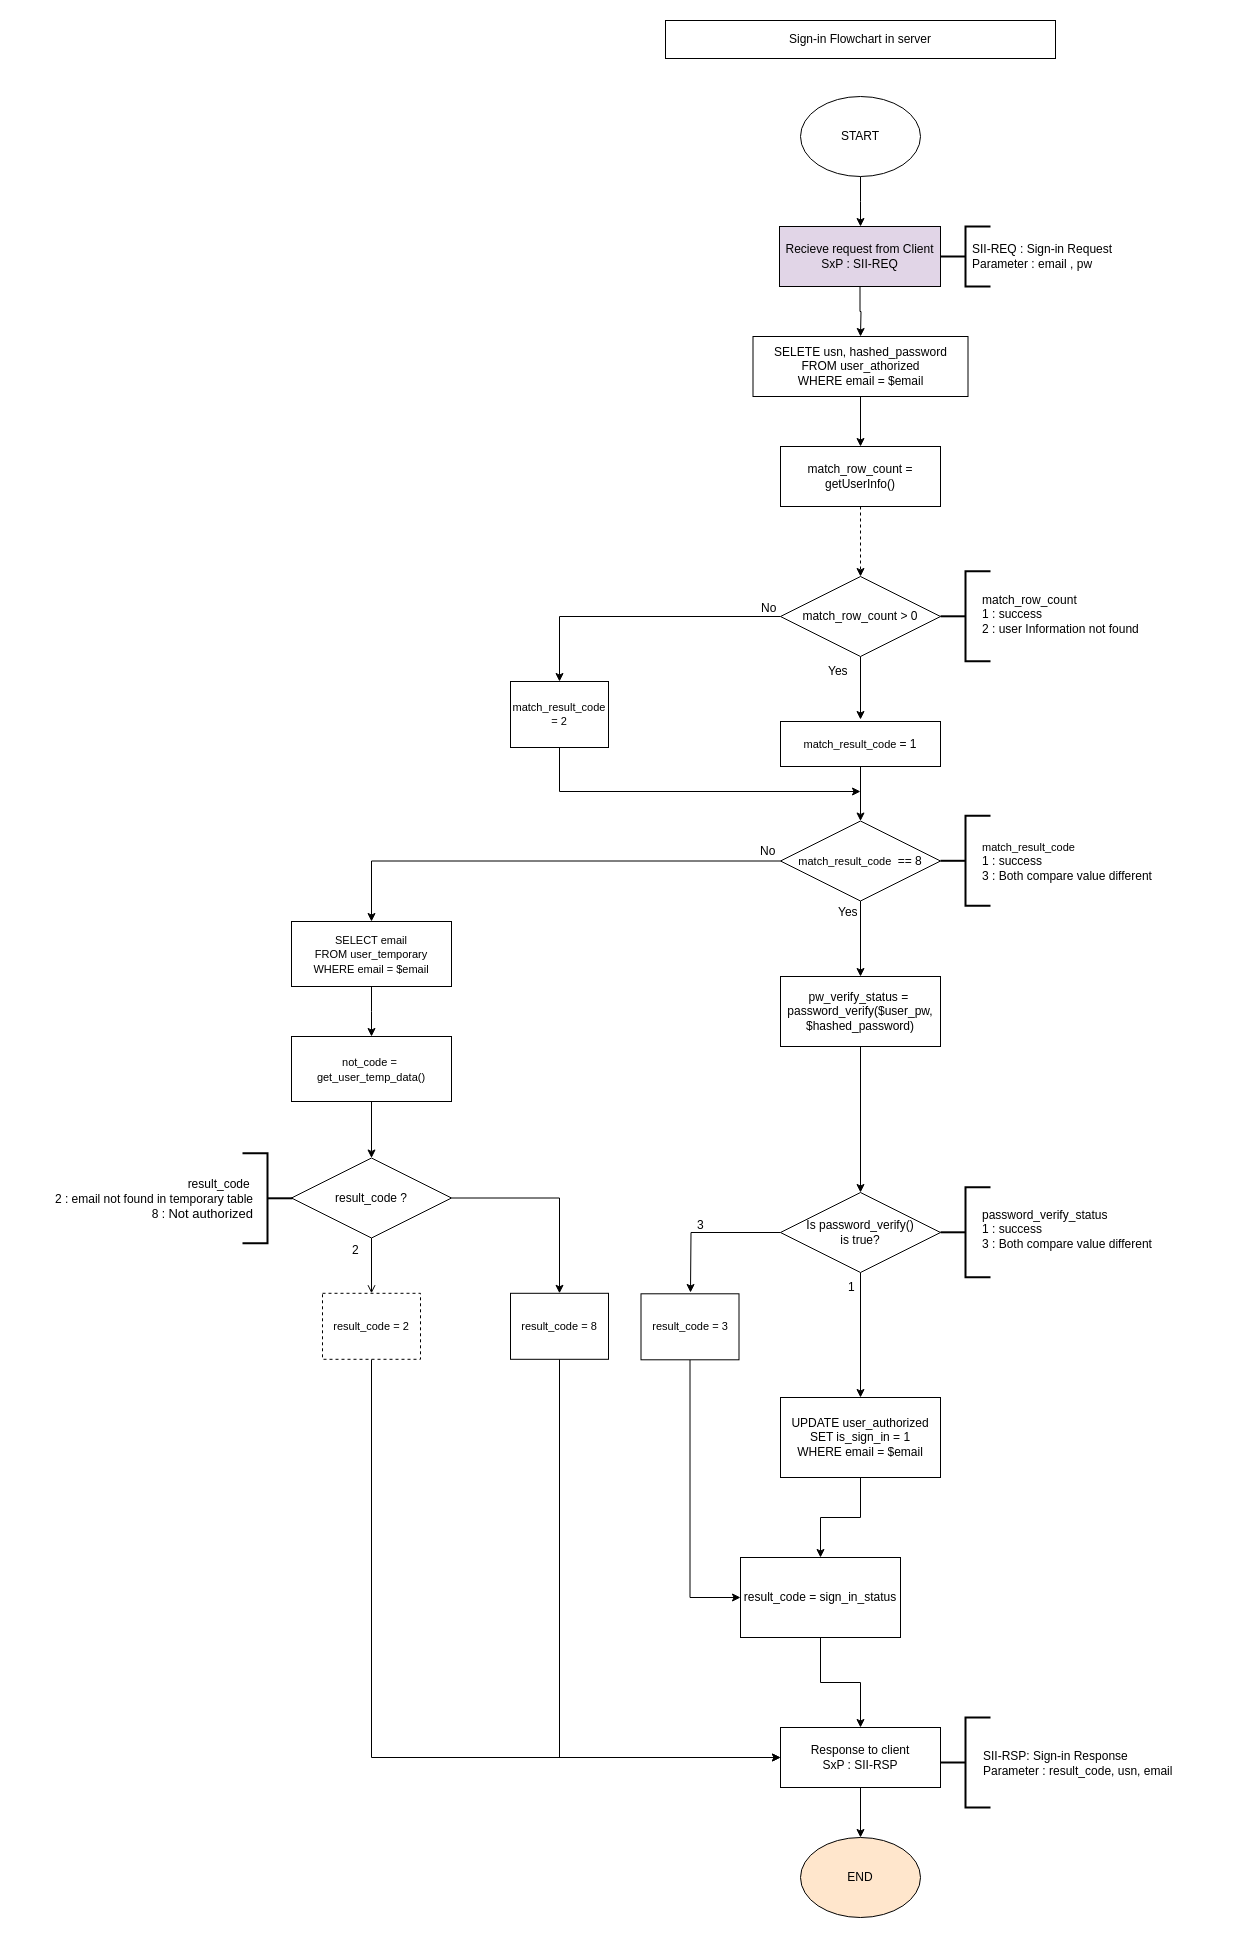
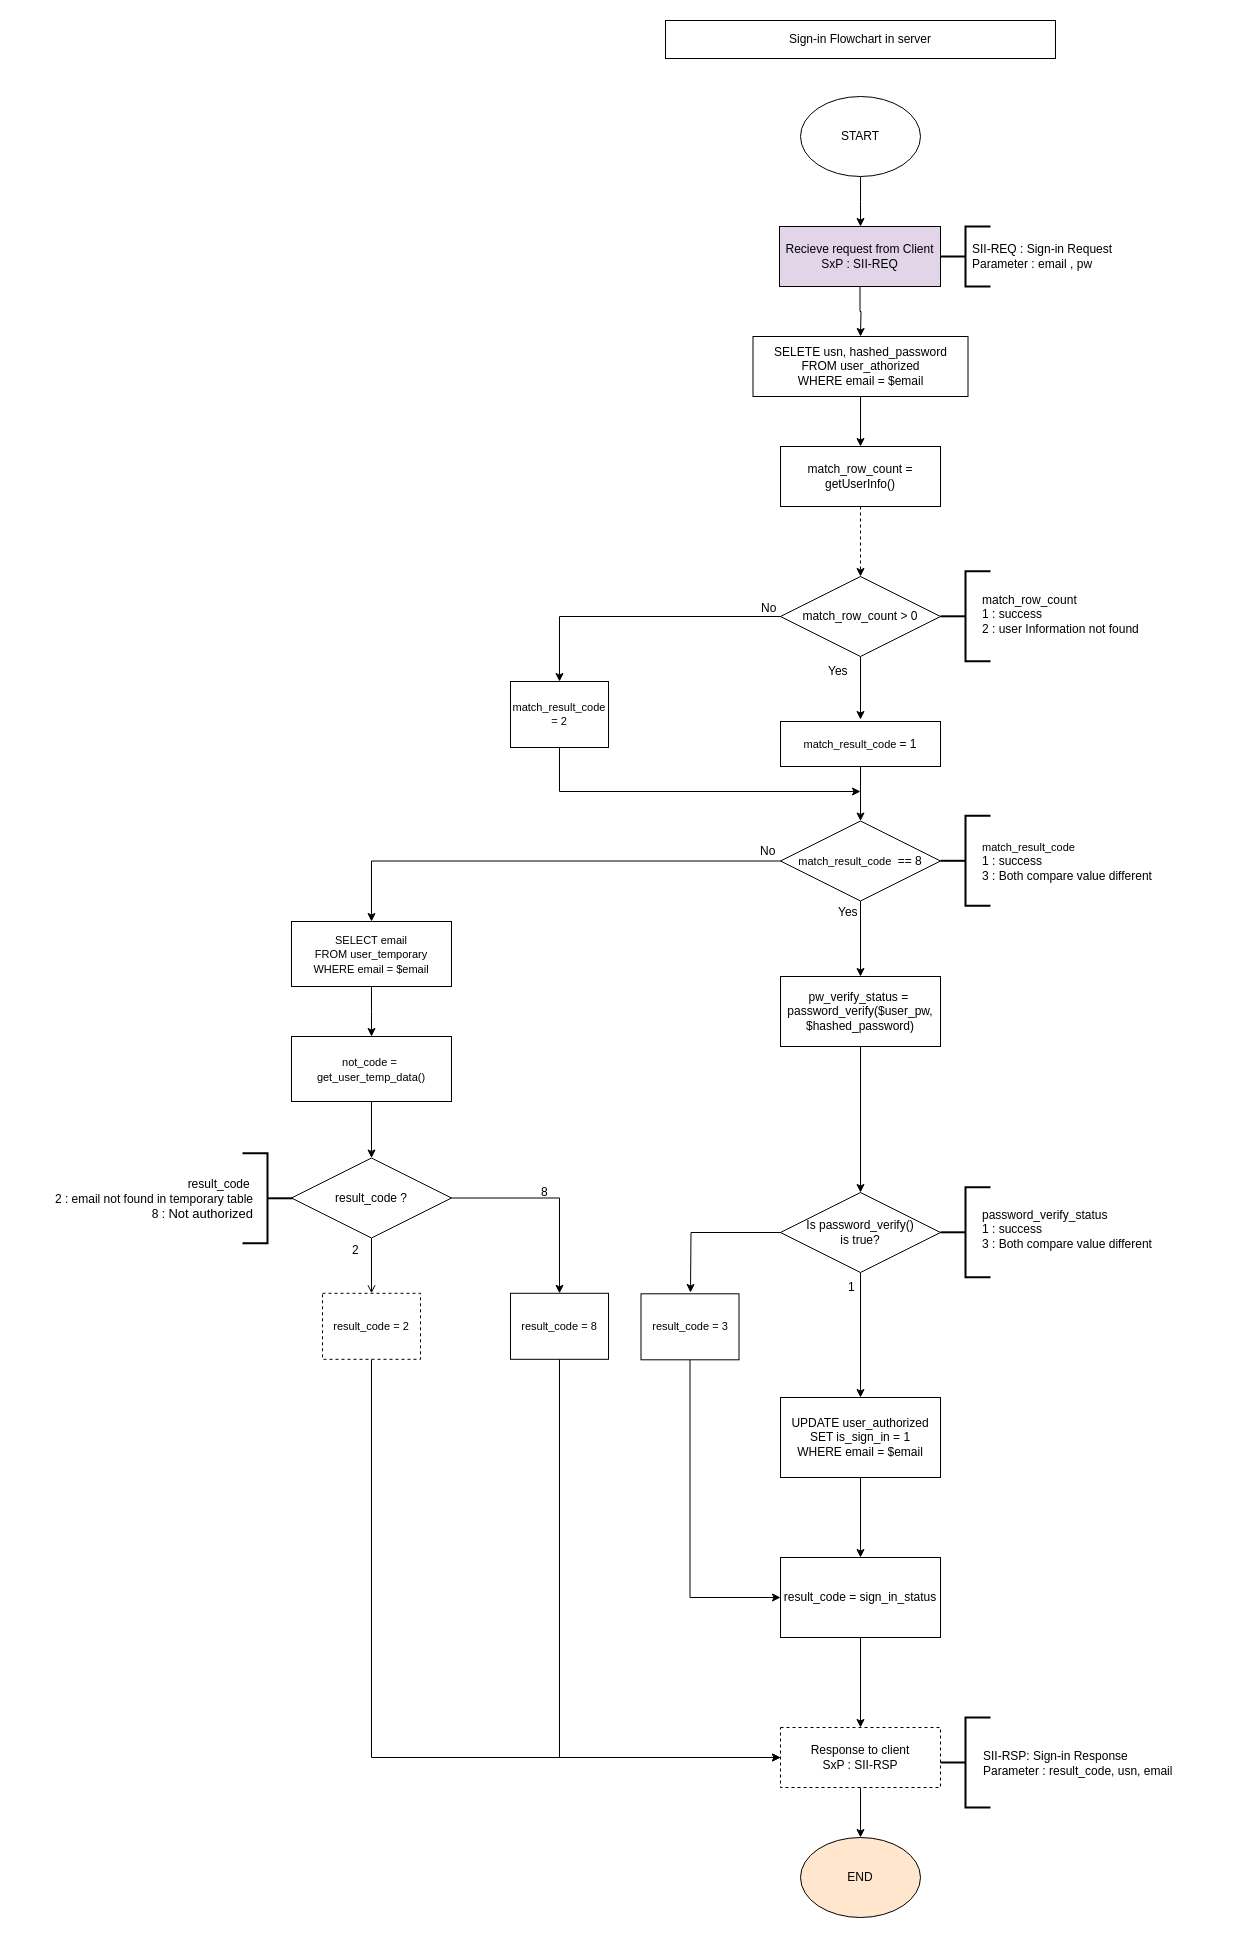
node "8": added
node "3": removed
node "result_code = sign_in_status": moved (821, 1598) -> (861, 1598)
node "Response to client SxP : SII-RSP": style solid -> dashed
